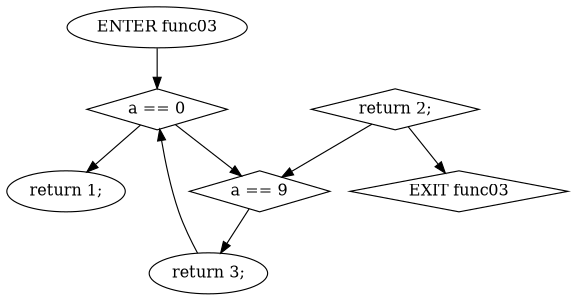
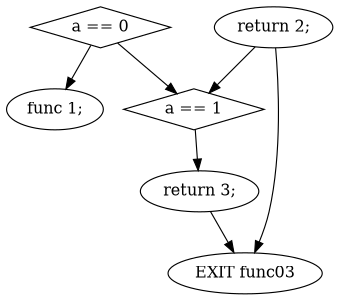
node "ENTER func03": removed
node "return 2;": shape diamond -> ellipse
node "return 1;": label "return 1;" -> "func 1;"
node "a == 9": label "a == 9" -> "a == 1"
node "EXIT func03": shape diamond -> ellipse
edge "return 3;" -> "a == 0": now "return 3;" -> "EXIT func03"
